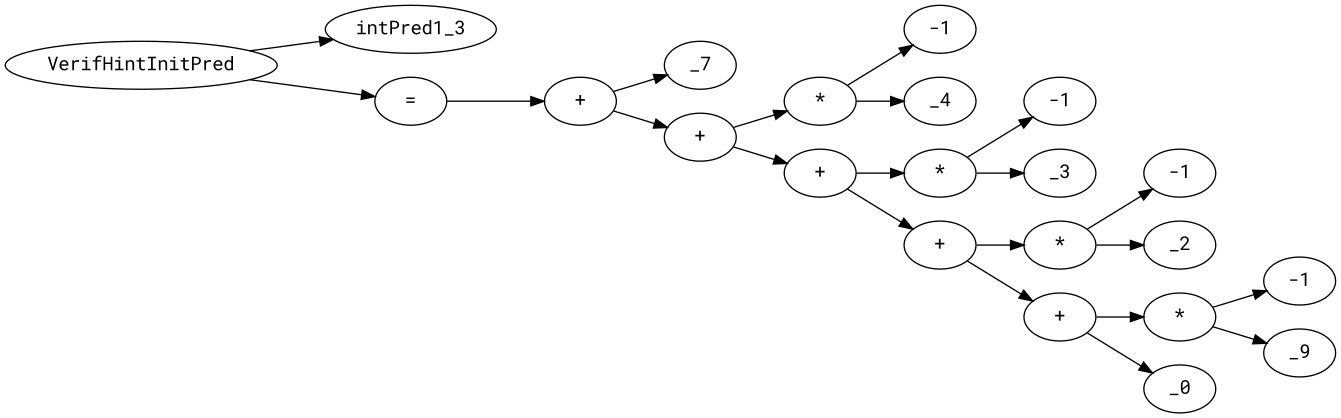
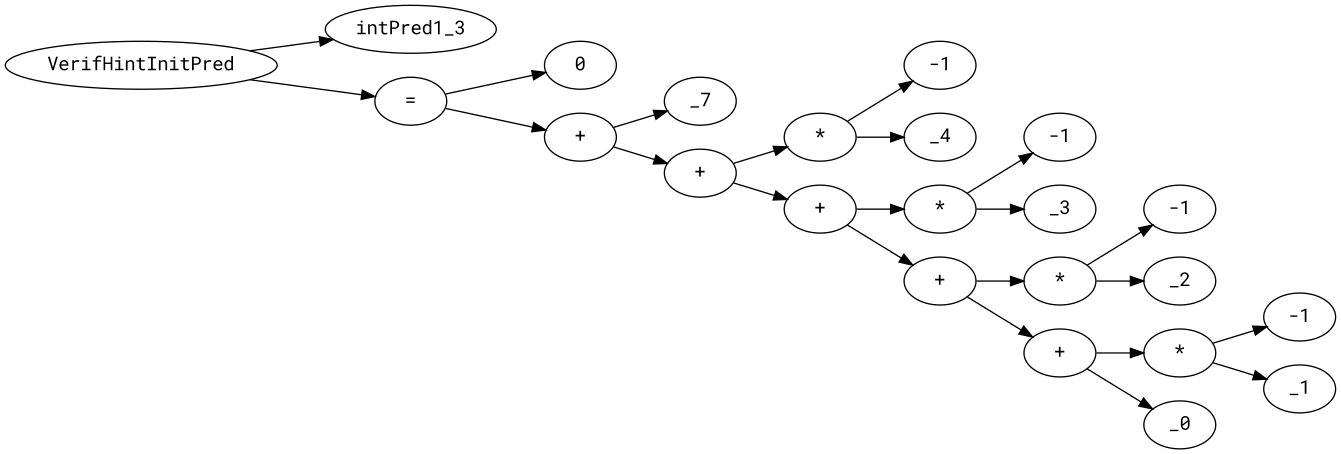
node "0": added
node "_9": label "_9" -> "_1"
